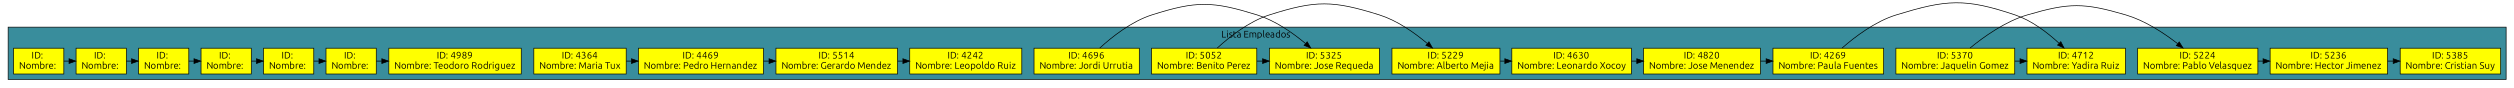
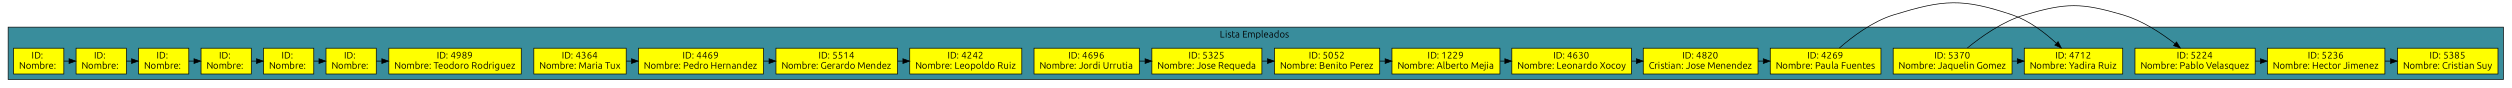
edge "ID: 5052 Nombre: Benito Perez" -> "ID: 5325 Nombre: Jose Requeda": reversed
node "ID: 5229 Nombre: Alberto Mejia": label "ID: 5229 Nombre: Alberto Mejia" -> "ID: 1229 Nombre: Alberto Mejia"
node "ID: 4820 Nombre: Jose Menendez": label "ID: 4820 Nombre: Jose Menendez" -> "ID: 4820 Cristian: Jose Menendez"
